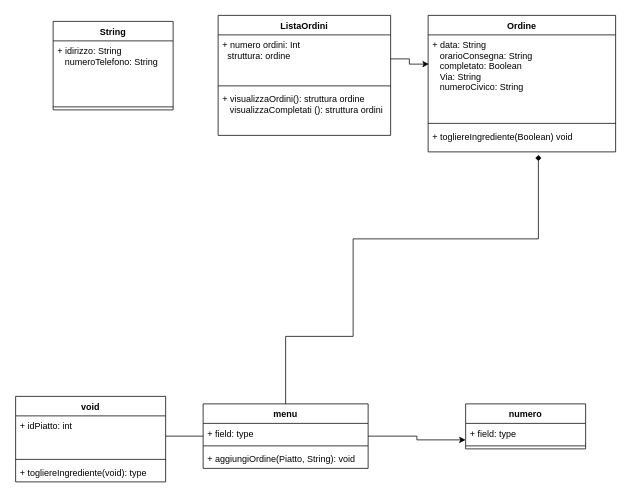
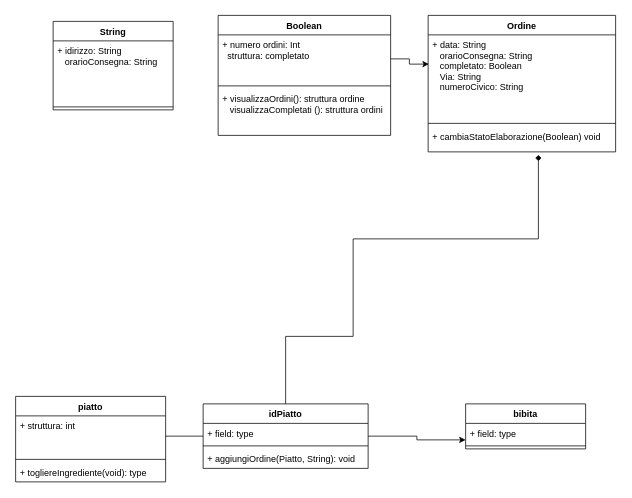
node "ListaOrdini": label "ListaOrdini" -> "Boolean"
node "+ numero ordini: Int struttura: ordine": label "+ numero ordini: Int struttura: ordine" -> "+ numero ordini: Int struttura: completato"
node "+ idirizzo: String numeroTelefono: String": label "+ idirizzo: String numeroTelefono: String" -> "+ idirizzo: String orarioConsegna: String"
node "+ togliereIngrediente(Boolean) void": label "+ togliereIngrediente(Boolean) void" -> "+ cambiaStatoElaborazione(Boolean) void"
node "void": label "void" -> "piatto"
node "menu": label "menu" -> "idPiatto"
node "numero": label "numero" -> "bibita"
node "+ idPiatto: int": label "+ idPiatto: int" -> "+ struttura: int"
